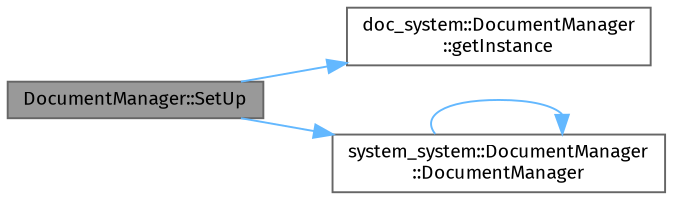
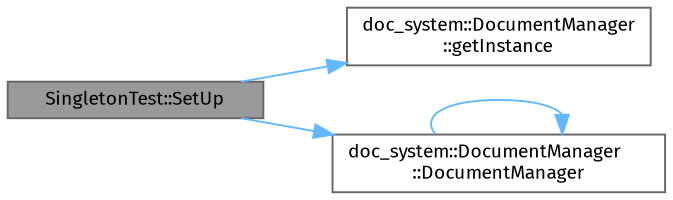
node "DocumentManager::SetUp": label "DocumentManager::SetUp" -> "SingletonTest::SetUp"
node "system_system::DocumentManager ::DocumentManager": label "system_system::DocumentManager ::DocumentManager" -> "doc_system::DocumentManager ::DocumentManager"
